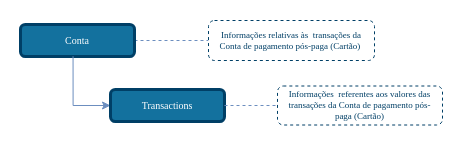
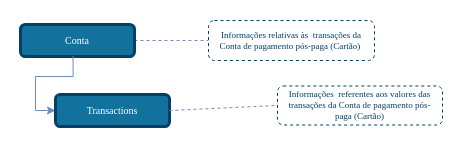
node "Transactions": moved (168, 106) -> (113, 111)
